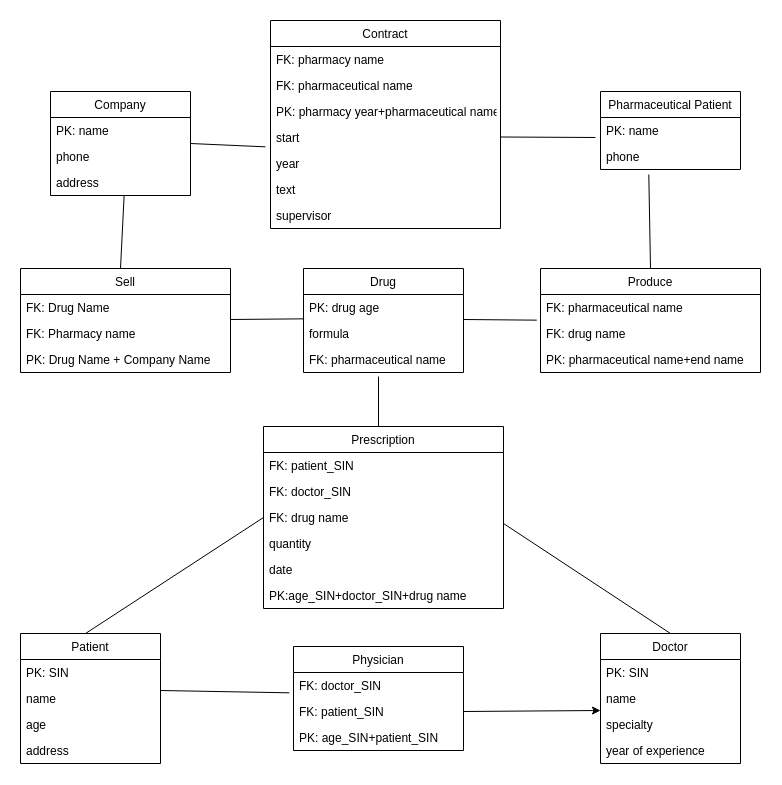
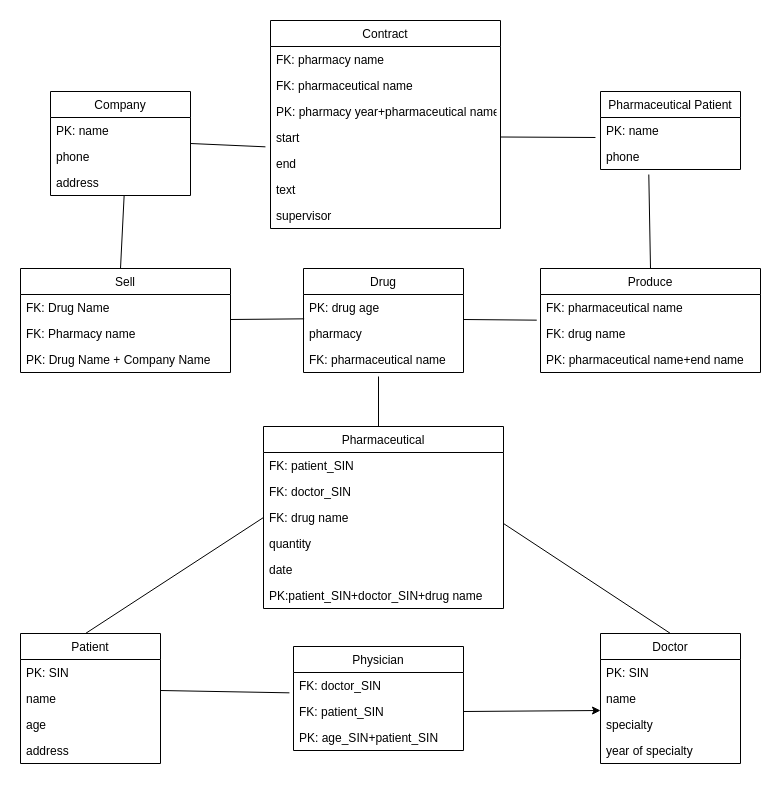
node "year": label "year" -> "end"
node "formula": label "formula" -> "pharmacy"
node "Prescription": label "Prescription" -> "Pharmaceutical"
node "PK:age_SIN+doctor_SIN+drug name": label "PK:age_SIN+doctor_SIN+drug name" -> "PK:patient_SIN+doctor_SIN+drug name"
node "year of experience": label "year of experience" -> "year of specialty"
